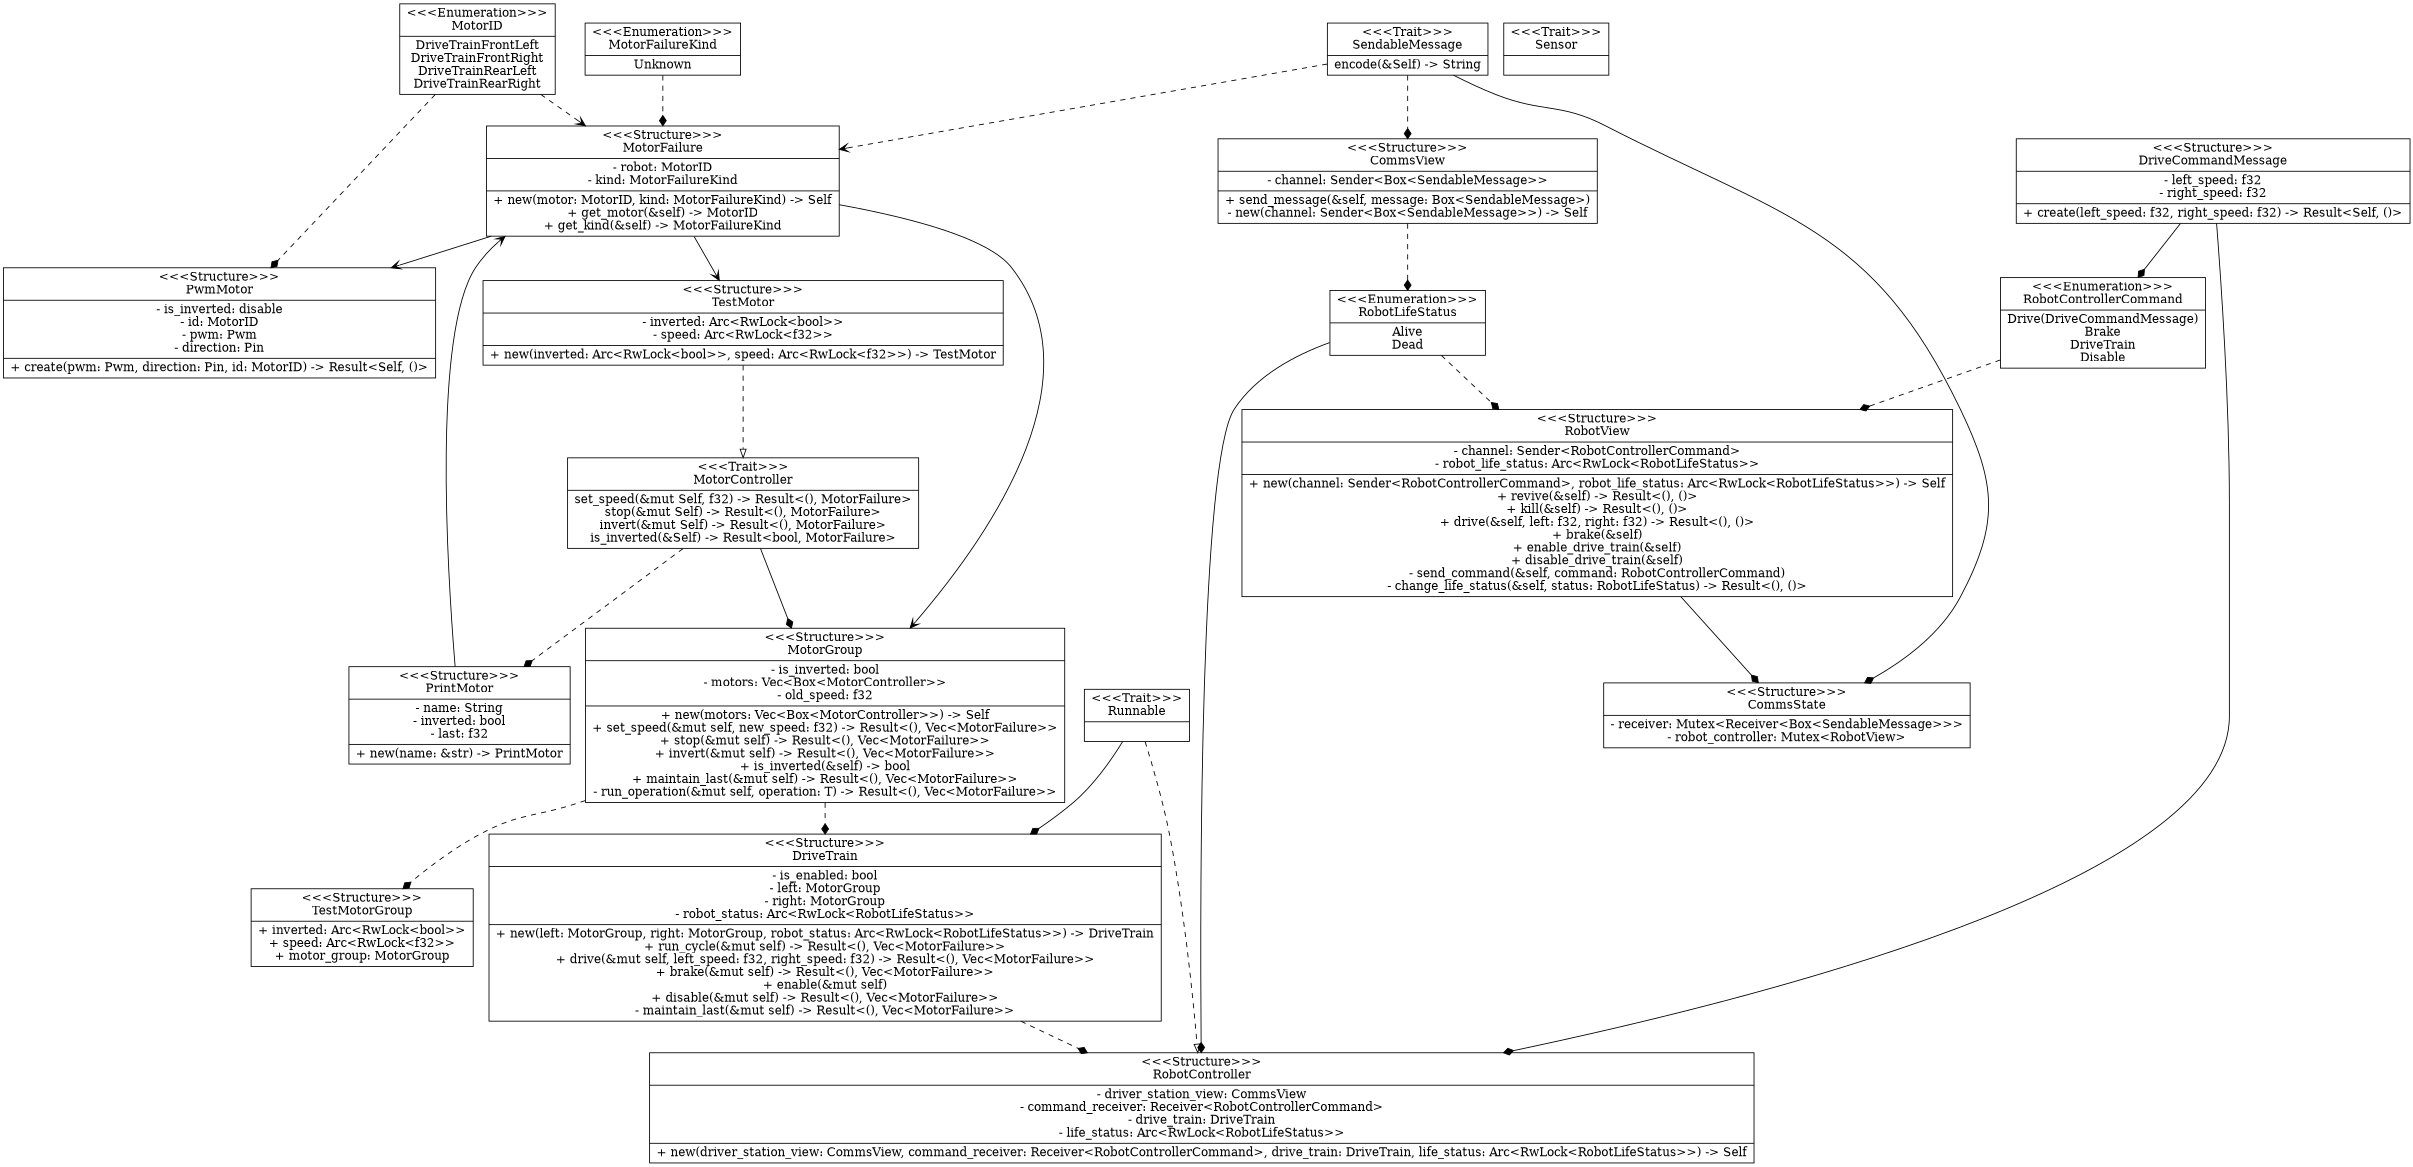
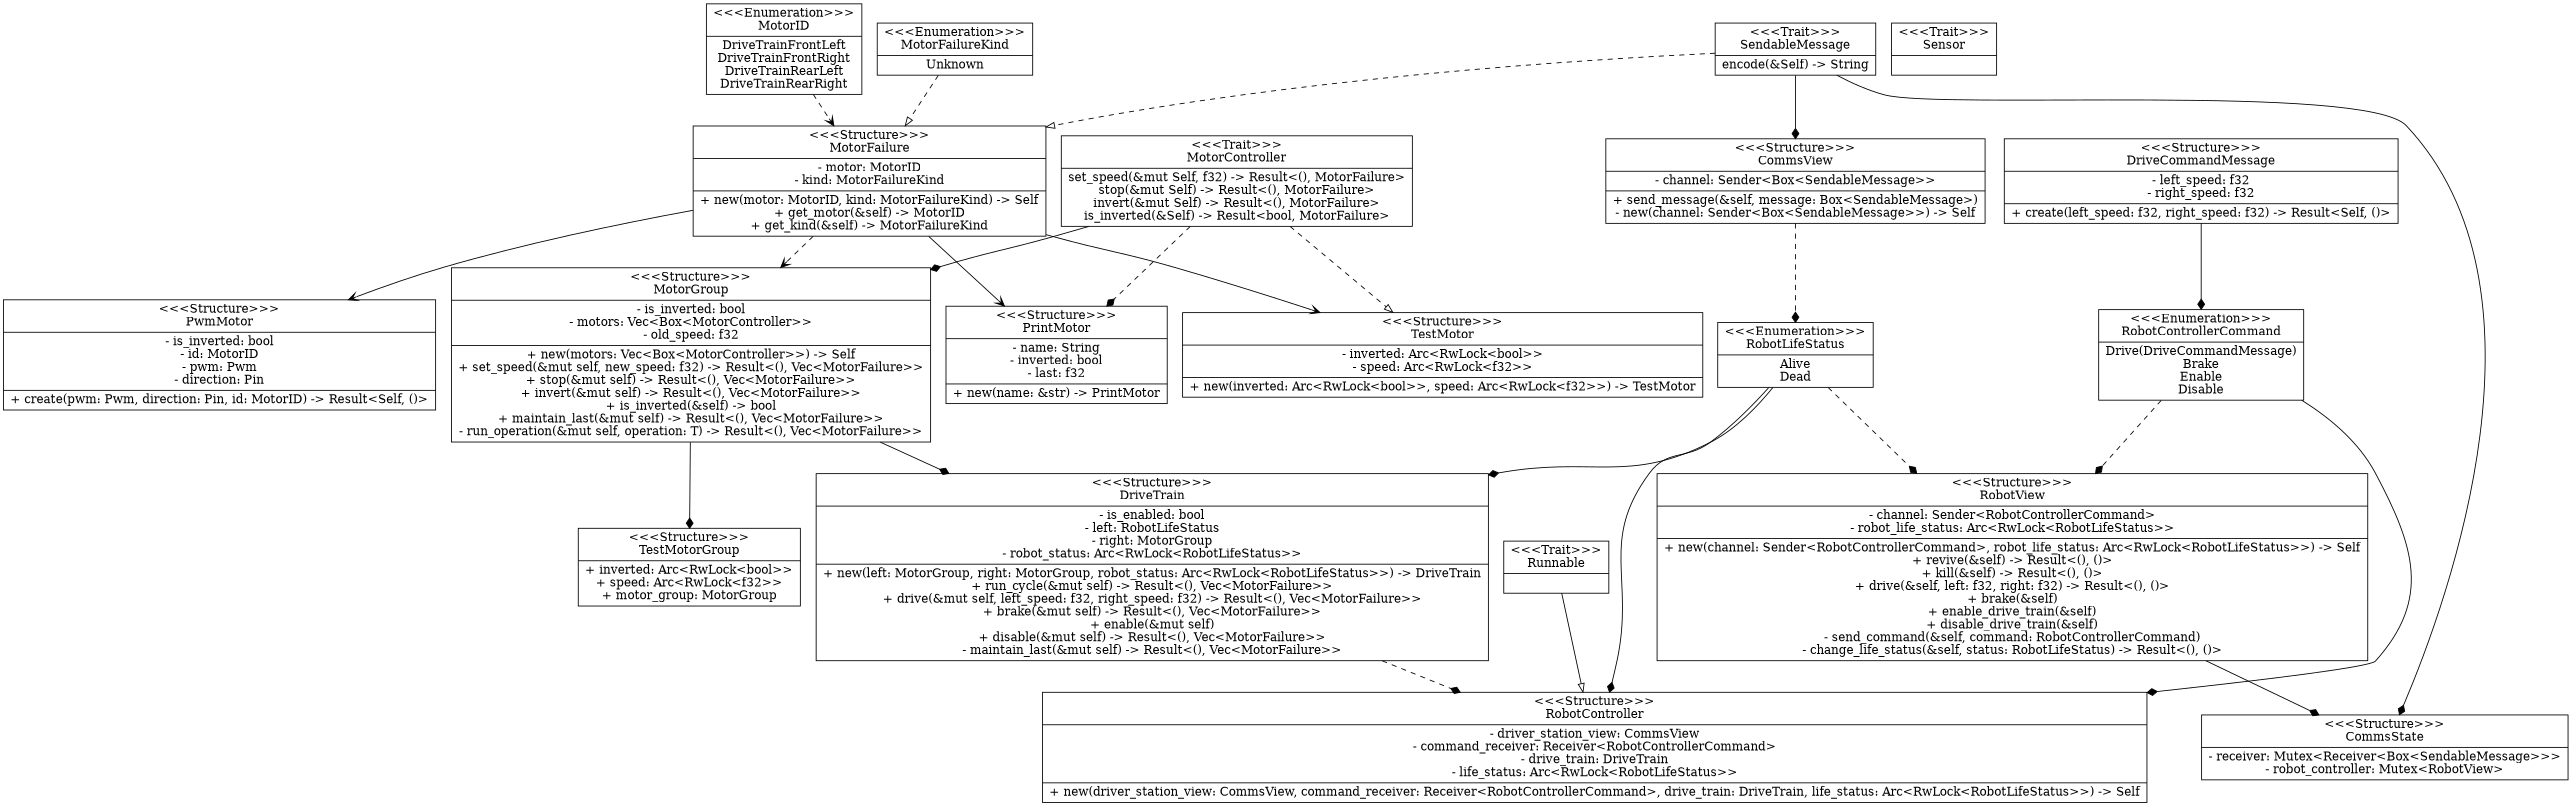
edge "MotorFailureKind" -> "MotorFailure": arrowhead diamond -> onormal
edge "SendableMessage" -> "CommsView": style dashed -> solid
edge "SendableMessage" -> "MotorFailure": arrowhead vee -> onormal
node "MotorFailure": text "- robot: MotorID" -> "- motor: MotorID"
edge "MotorID" -> "PwmMotor": removed
node "PwmMotor": text "- is_inverted: disable" -> "- is_inverted: bool"
node "RobotControllerCommand": text "DriveTrain" -> "Enable"
edge "MotorFailure" -> "MotorGroup": style solid -> dashed
edge "TestMotor" -> "MotorController": reversed
edge "PrintMotor" -> "MotorFailure": reversed
edge "Runnable" -> "DriveTrain": now "RobotLifeStatus" -> "DriveTrain"
edge "MotorGroup" -> "DriveTrain": style dashed -> solid
edge "MotorGroup" -> "TestMotorGroup": style dashed -> solid
edge "DriveCommandMessage" -> "RobotController": now "RobotControllerCommand" -> "RobotController"
node "DriveTrain": text "- left: MotorGroup" -> "- left: RobotLifeStatus"
edge "Runnable" -> "RobotController": style dashed -> solid
